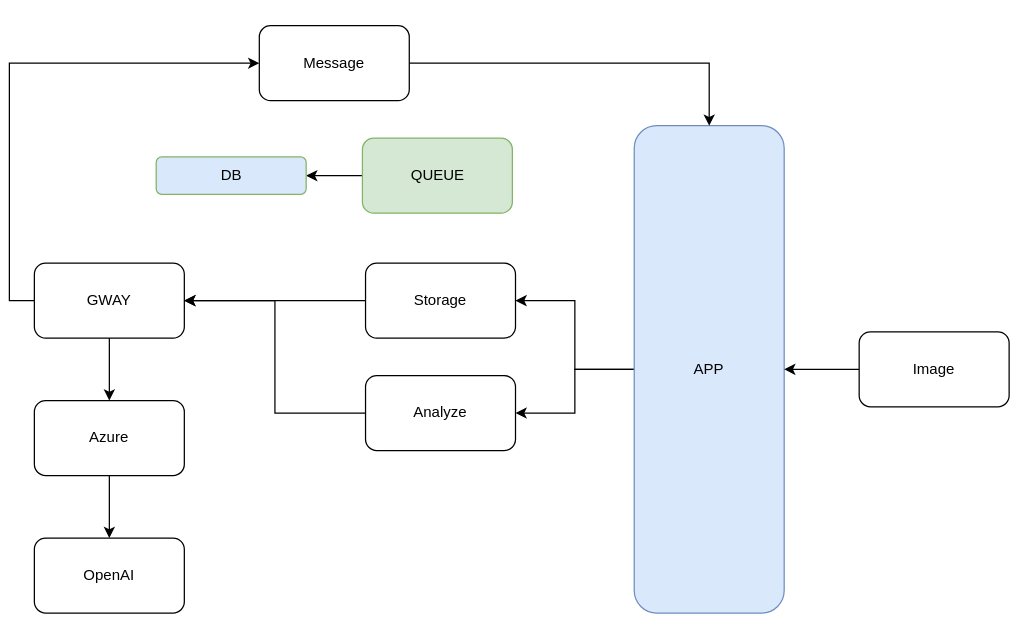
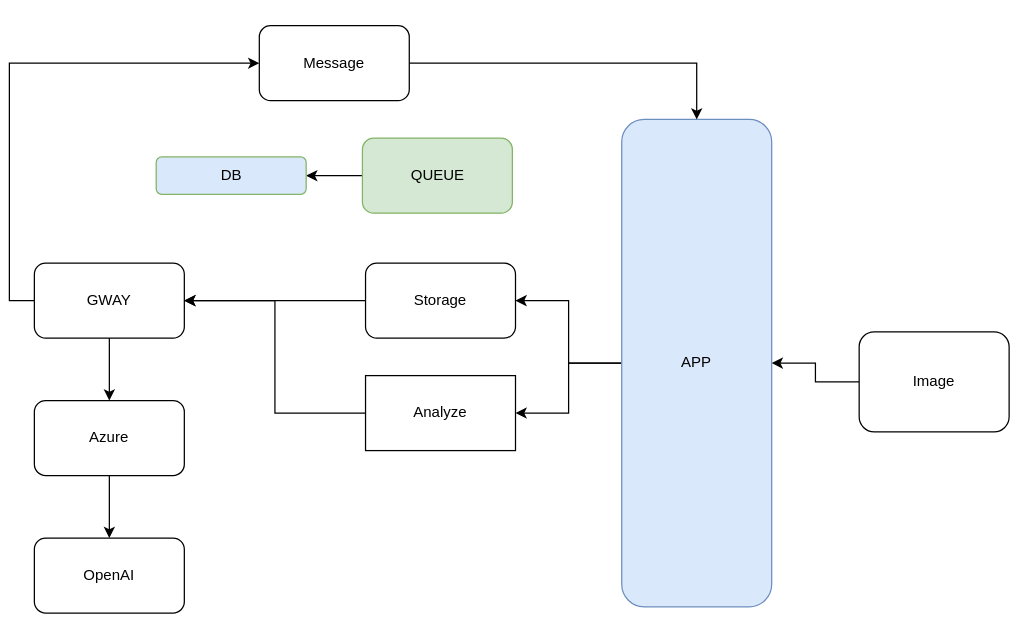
node "APP": moved (709, 369) -> (697, 363)
node "Image": size 150x75 -> 150x100
node "Analyze": shape rounded rectangle -> rectangle
